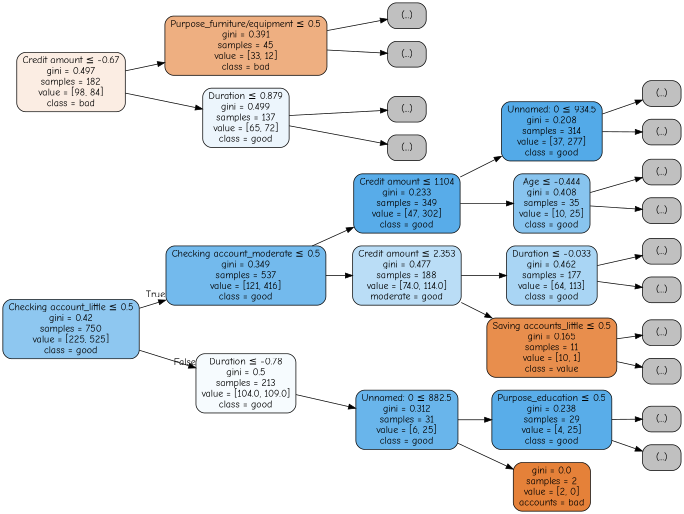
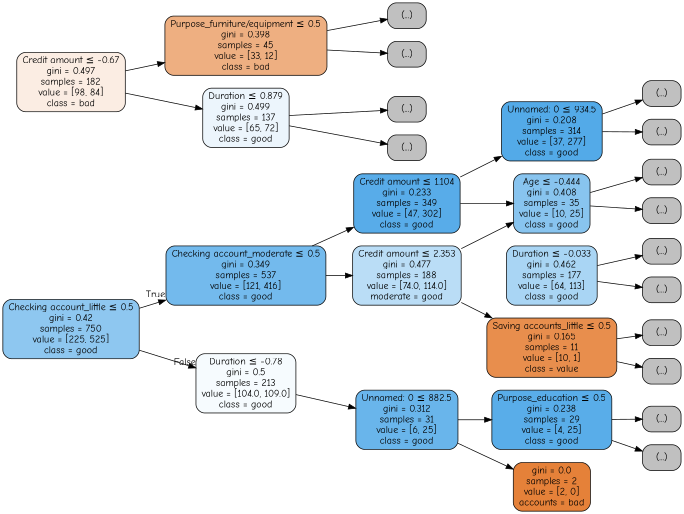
node "Purpose_furniture/equipment ≤ 0.5": text "gini = 0.391" -> "gini = 0.398"
edge "Credit amount ≤ 2.353" -> "Duration ≤ -0.033": now "Credit amount ≤ 2.353" -> "Age ≤ -0.444"
